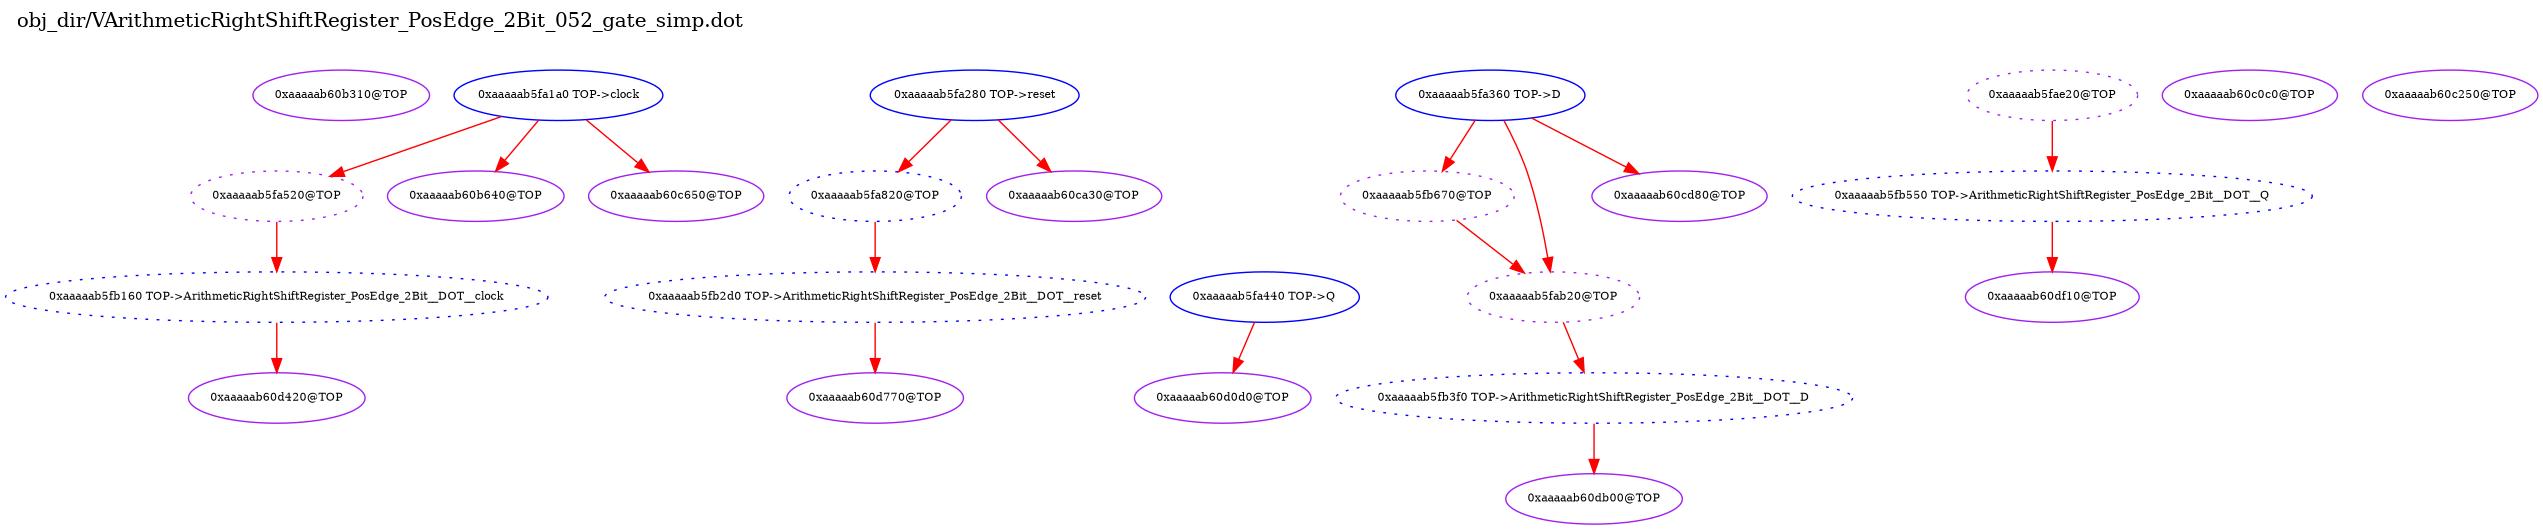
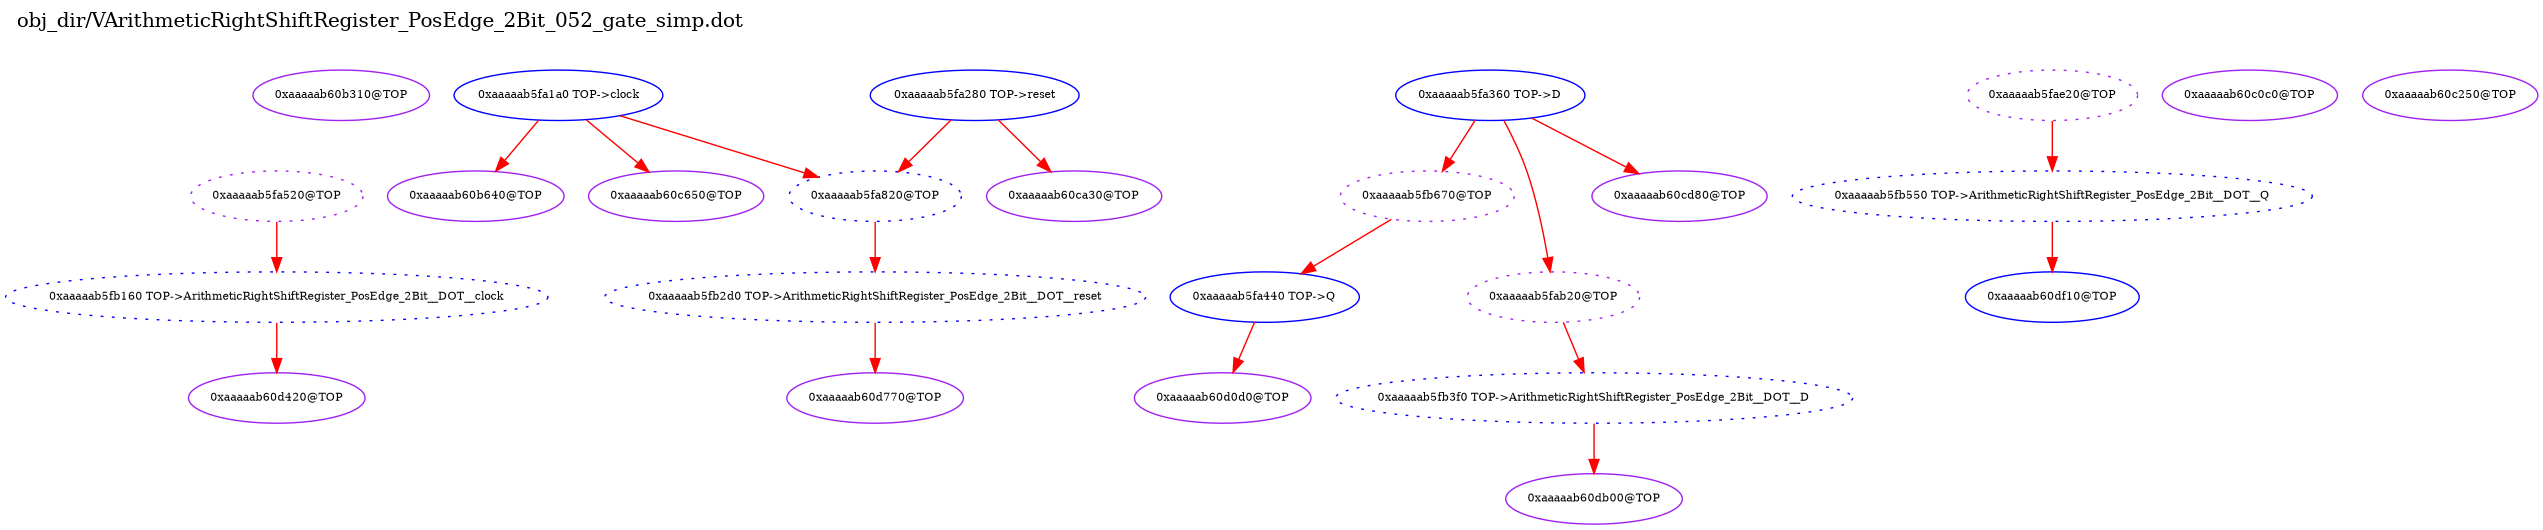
edge "0xaaaaab5fa1a0 TOP->clock" -> "0xaaaaab5fa520@TOP": now "0xaaaaab5fa1a0 TOP->clock" -> "0xaaaaab5fa820@TOP"
edge "0xaaaaab5fb670@TOP" -> "0xaaaaab5fab20@TOP": now "0xaaaaab5fb670@TOP" -> "0xaaaaab5fa440 TOP->Q"
node "0xaaaaab60df10@TOP": color purple -> blue
